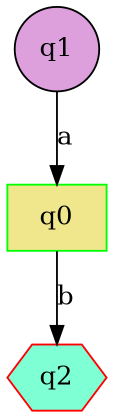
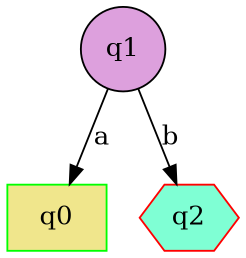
edge "q0" -> "q2": now "q1" -> "q2"
